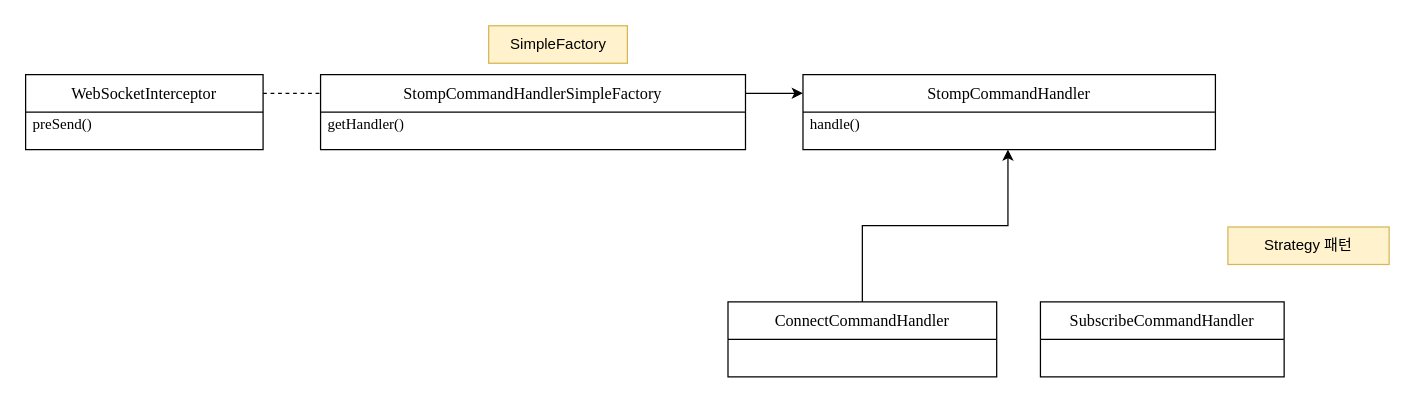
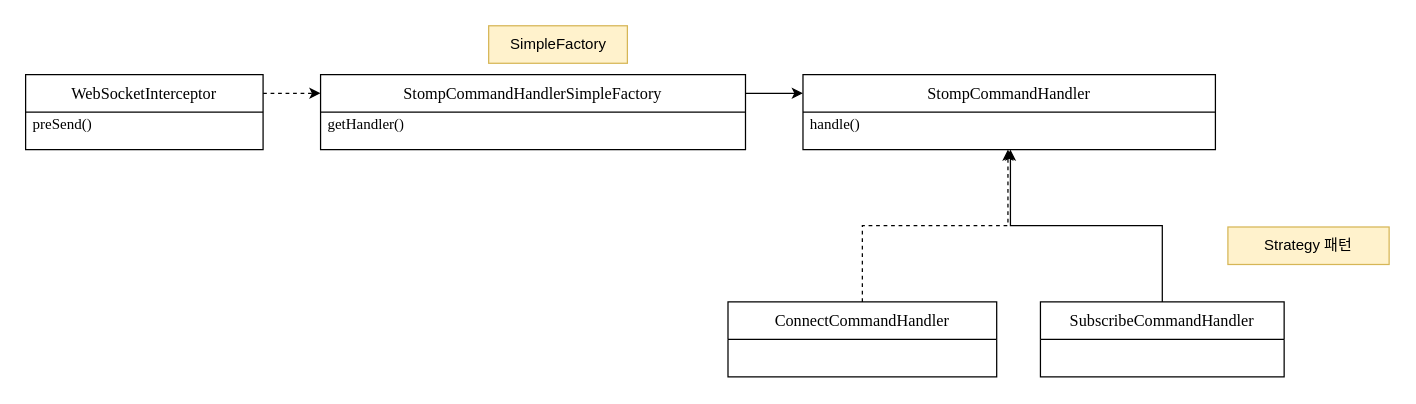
edge "WebSocketInterceptor" -- "StompCommandHandlerSimpleFactory": arrowhead none -> classic
edge "ConnectCommandHandler" -> "handle()": style solid -> dashed
edge "SubscribeCommandHandler" -> "handle()": added
